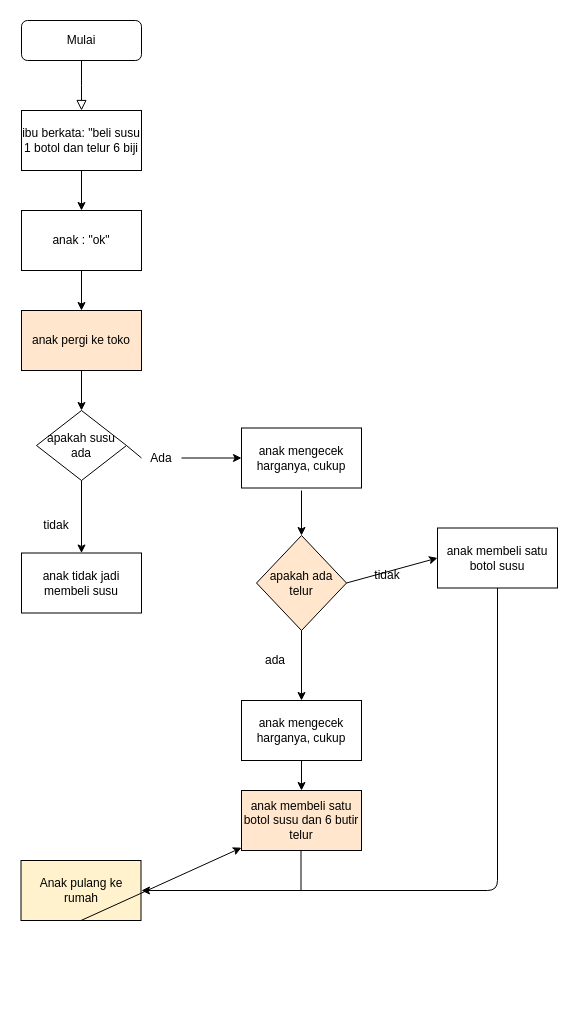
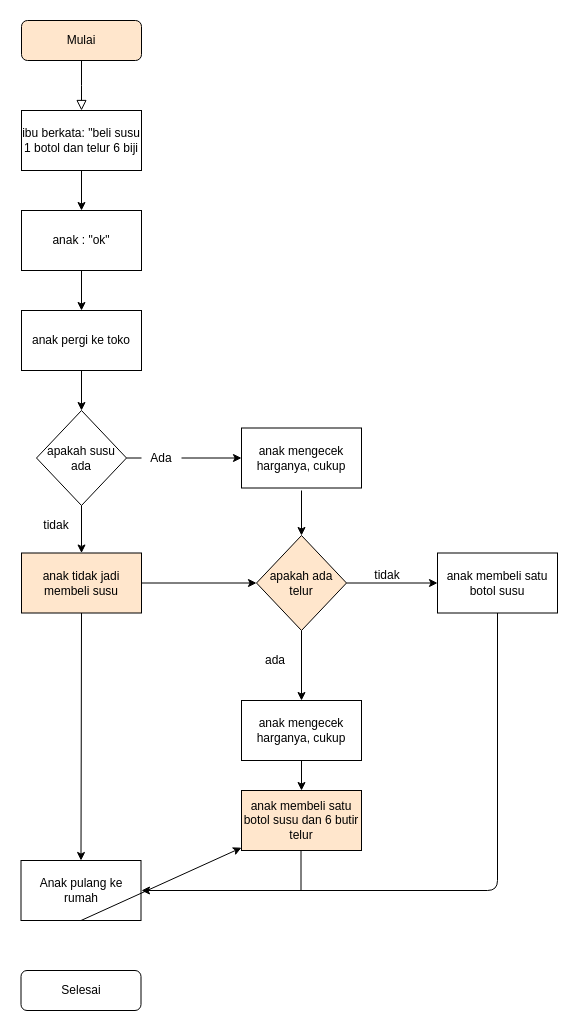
node "Mulai": fillcolor #ffffff -> #ffe6cc
node "anak pergi ke toko": fillcolor #ffe6cc -> #ffffff
node "apakah susu ada": size 90x70 -> 90x95
node "anak membeli satu botol susu": moved (498, 558) -> (498, 583)
node "anak tidak jadi membeli susu": fillcolor #ffffff -> #ffe6cc
edge "anak tidak jadi membeli susu" -> "apakah ada telur": added
edge "anak tidak jadi membeli susu" -> "Anak pulang ke rumah": added
node "Anak pulang ke rumah": fillcolor #fff2cc -> #ffffff
node "Selesai": added
